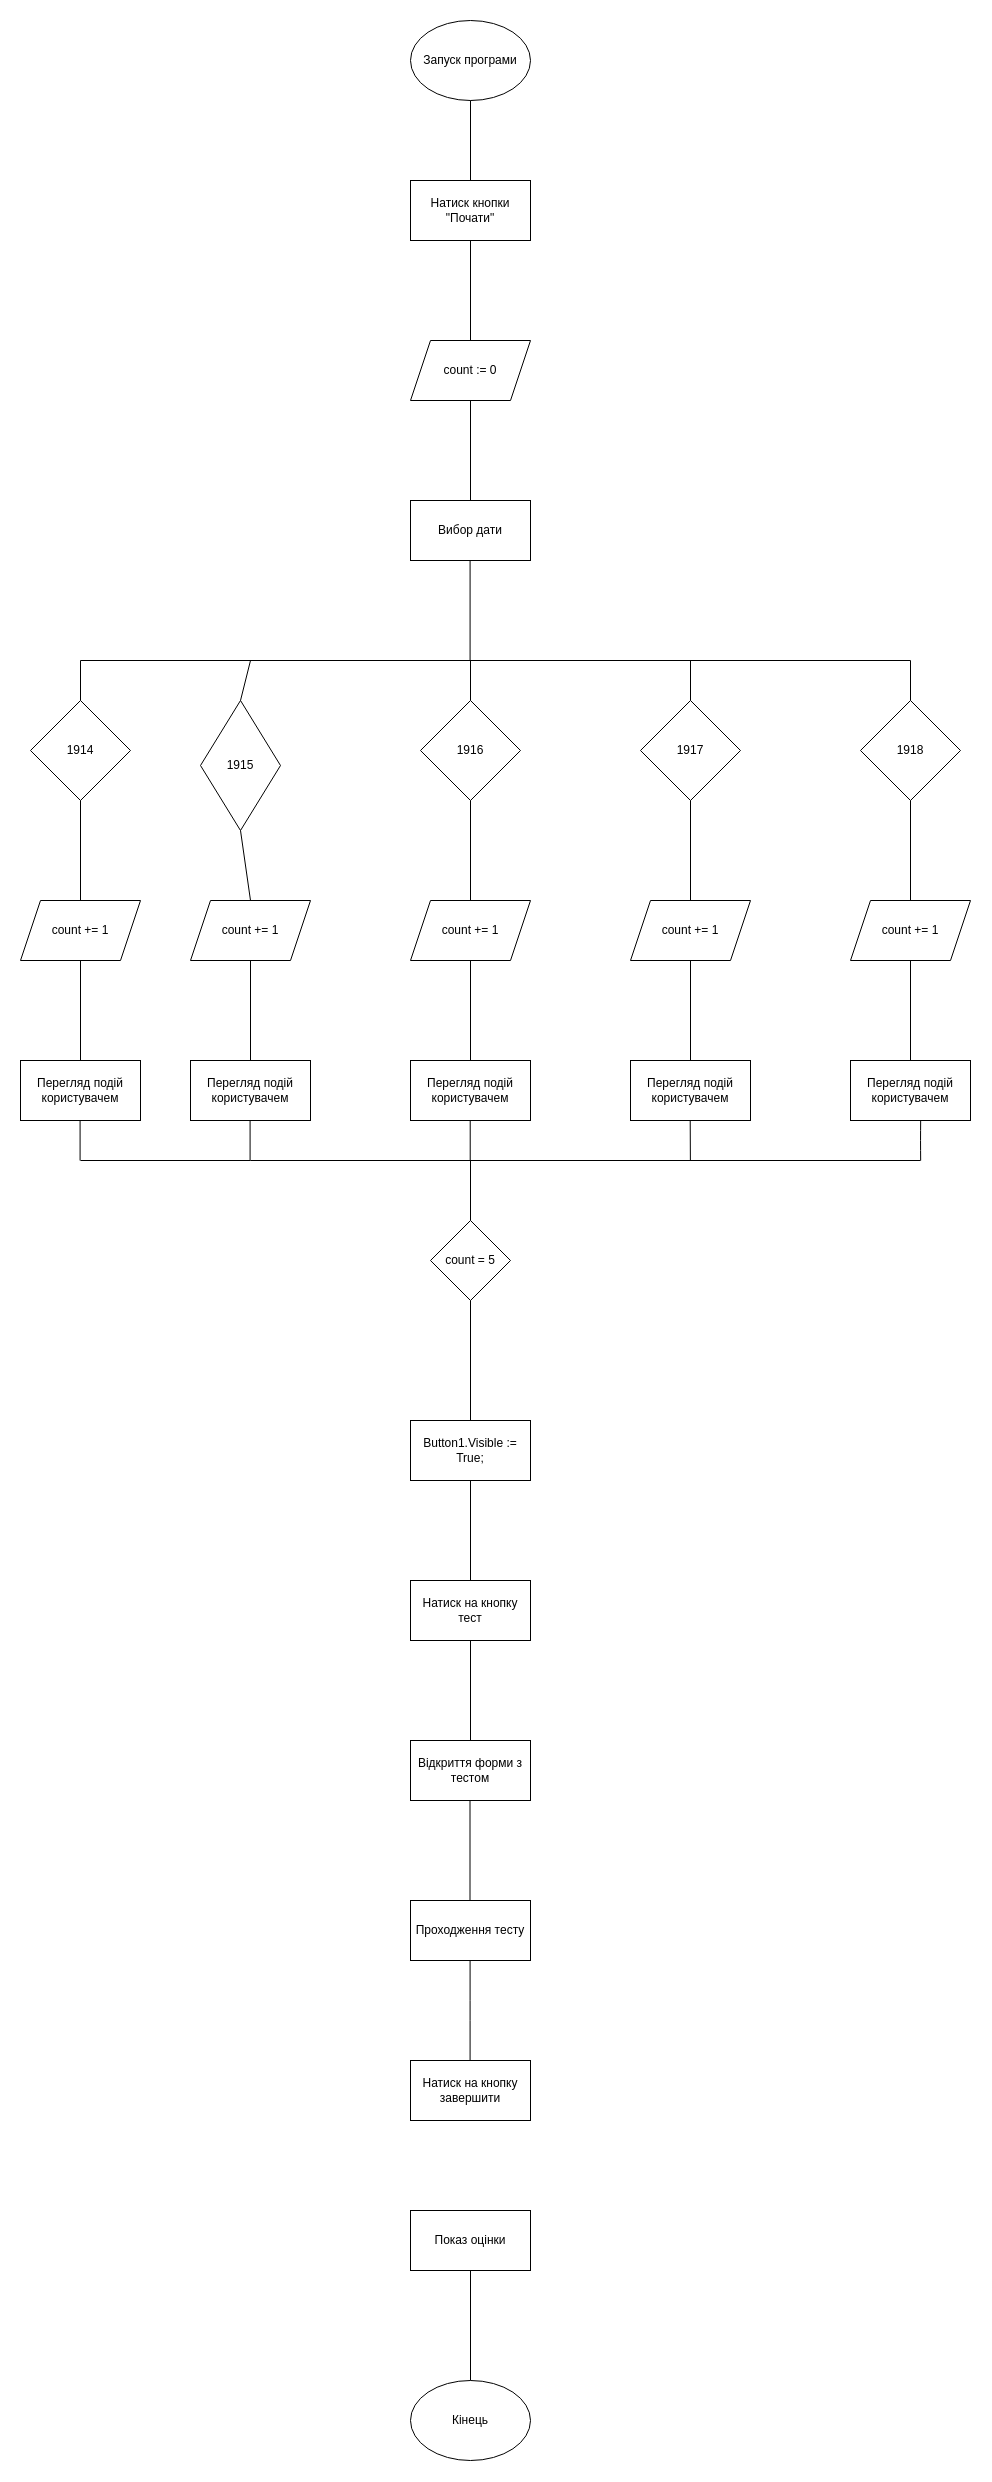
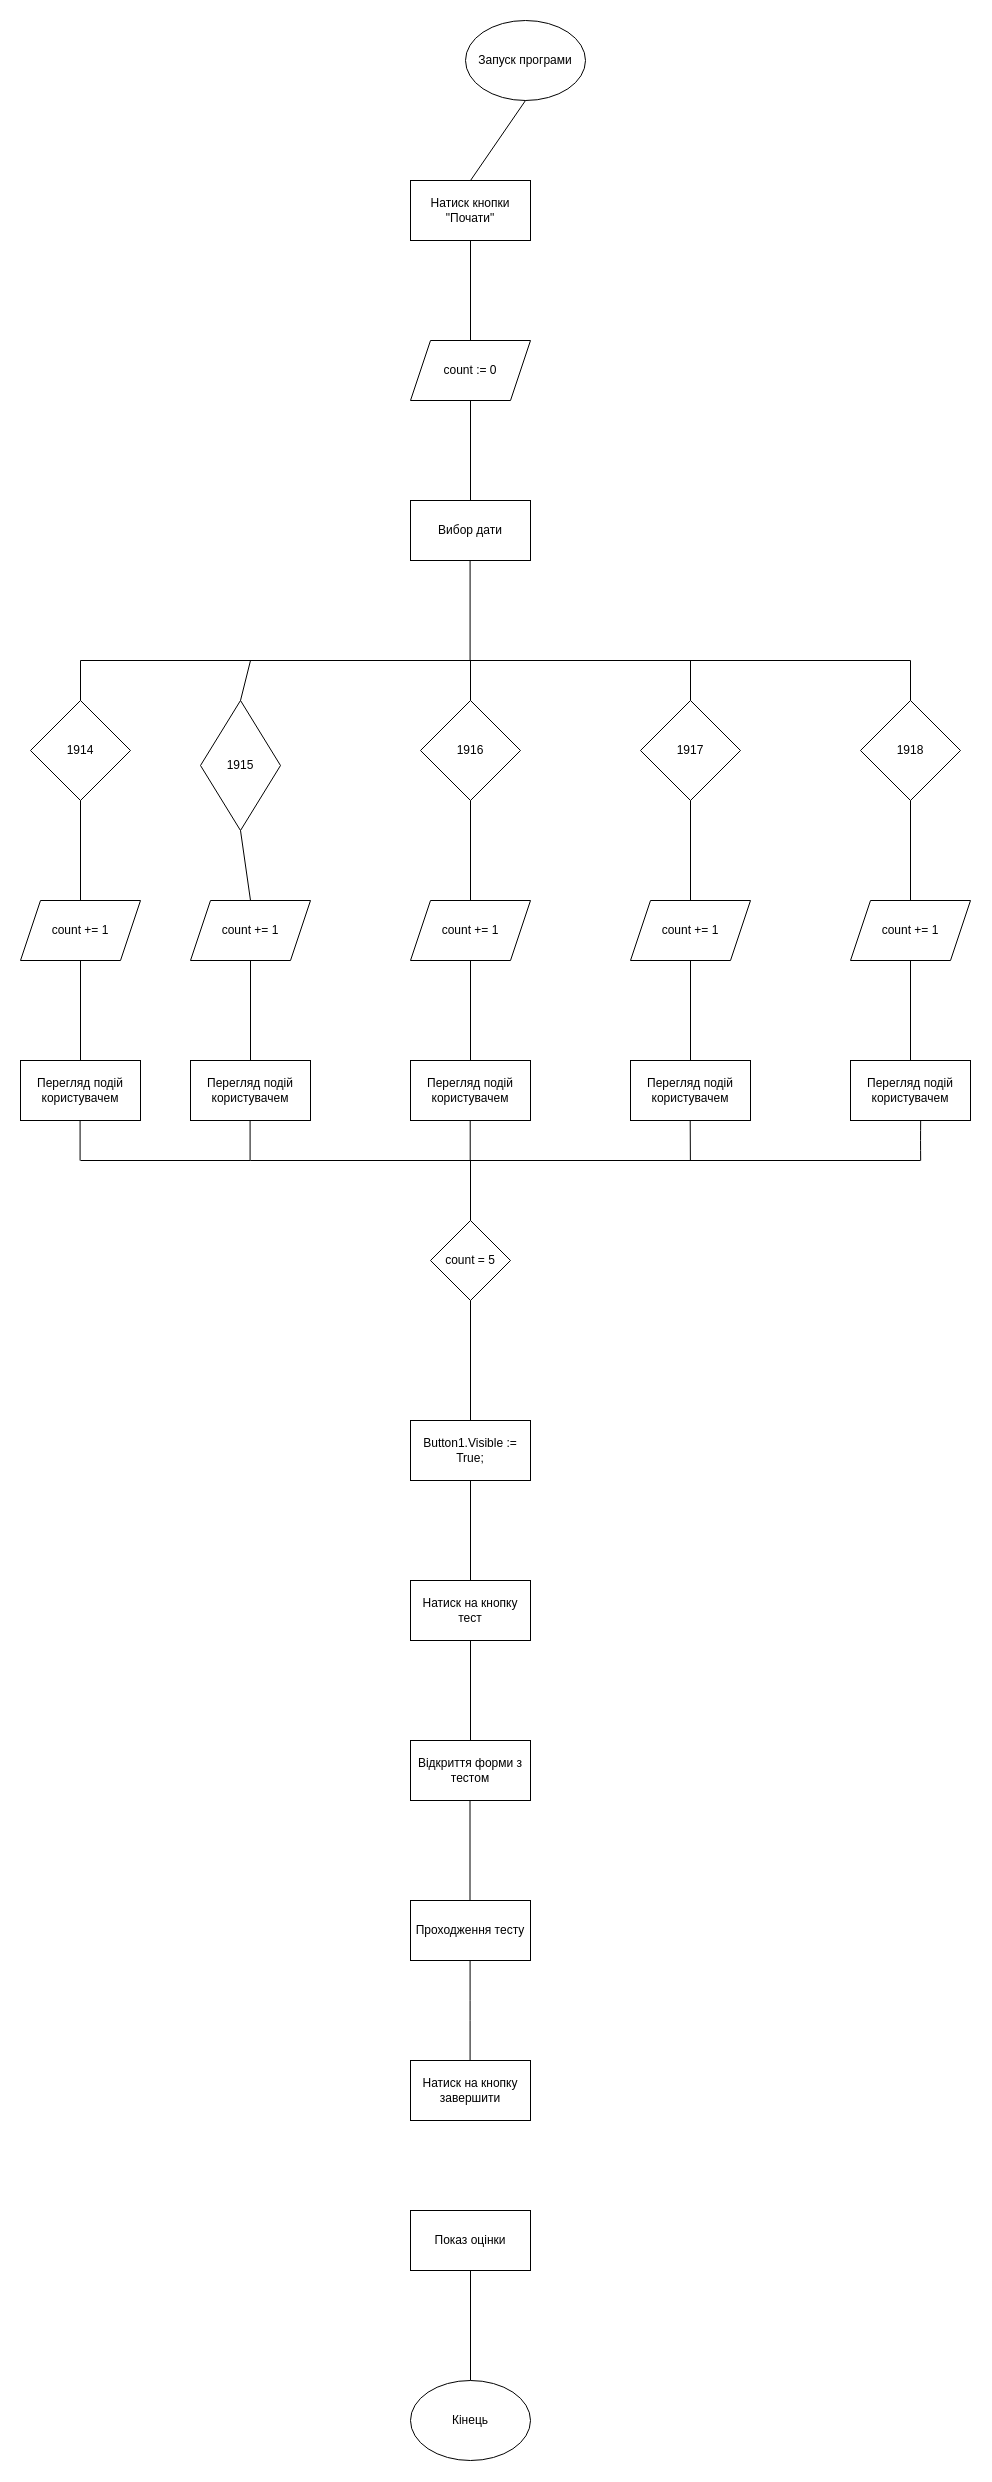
node "Запуск програми": moved (471, 61) -> (526, 61)
